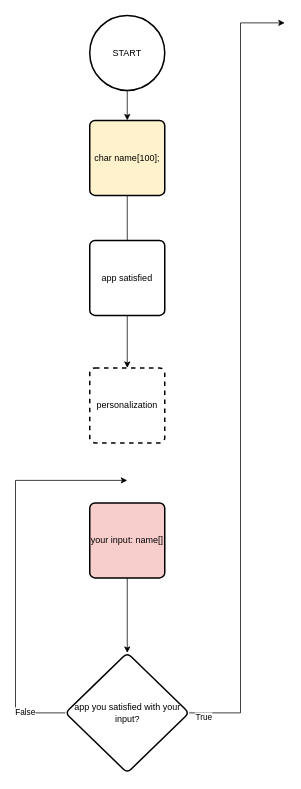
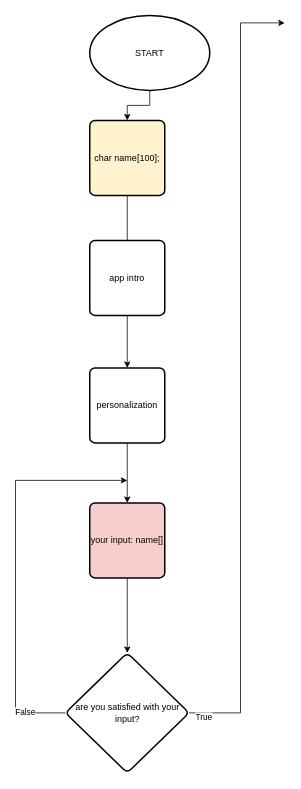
node "START": size 75x75 -> 120x75
node "app satisfied": label "app satisfied" -> "app intro"
node "personalization": style dashed -> solid
edge "personalization" -> "your input: name[]": added
node "app you satisfied with your input?": label "app you satisfied with your input?" -> "are you satisfied with your input?"
